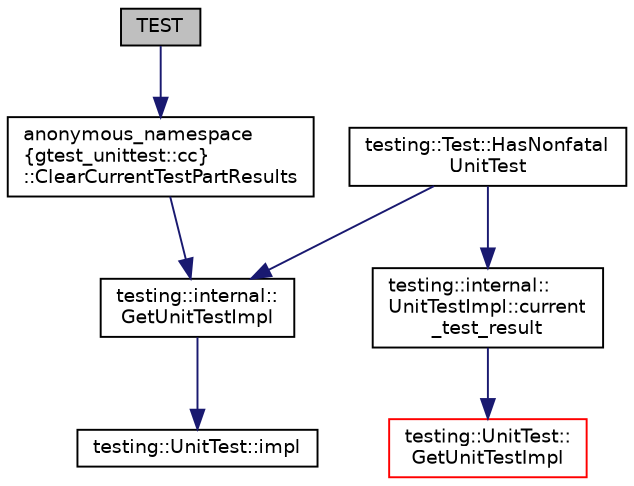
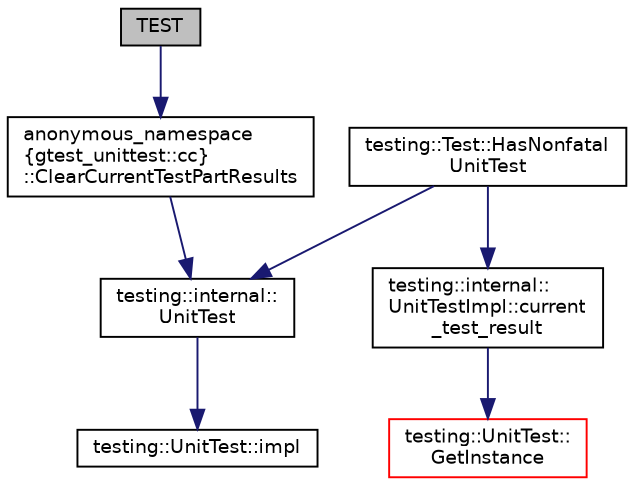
node "testing::internal:: GetUnitTestImpl": label "testing::internal:: GetUnitTestImpl" -> "testing::internal:: UnitTest"
node "testing::UnitTest:: GetUnitTestImpl": label "testing::UnitTest:: GetUnitTestImpl" -> "testing::UnitTest:: GetInstance"
